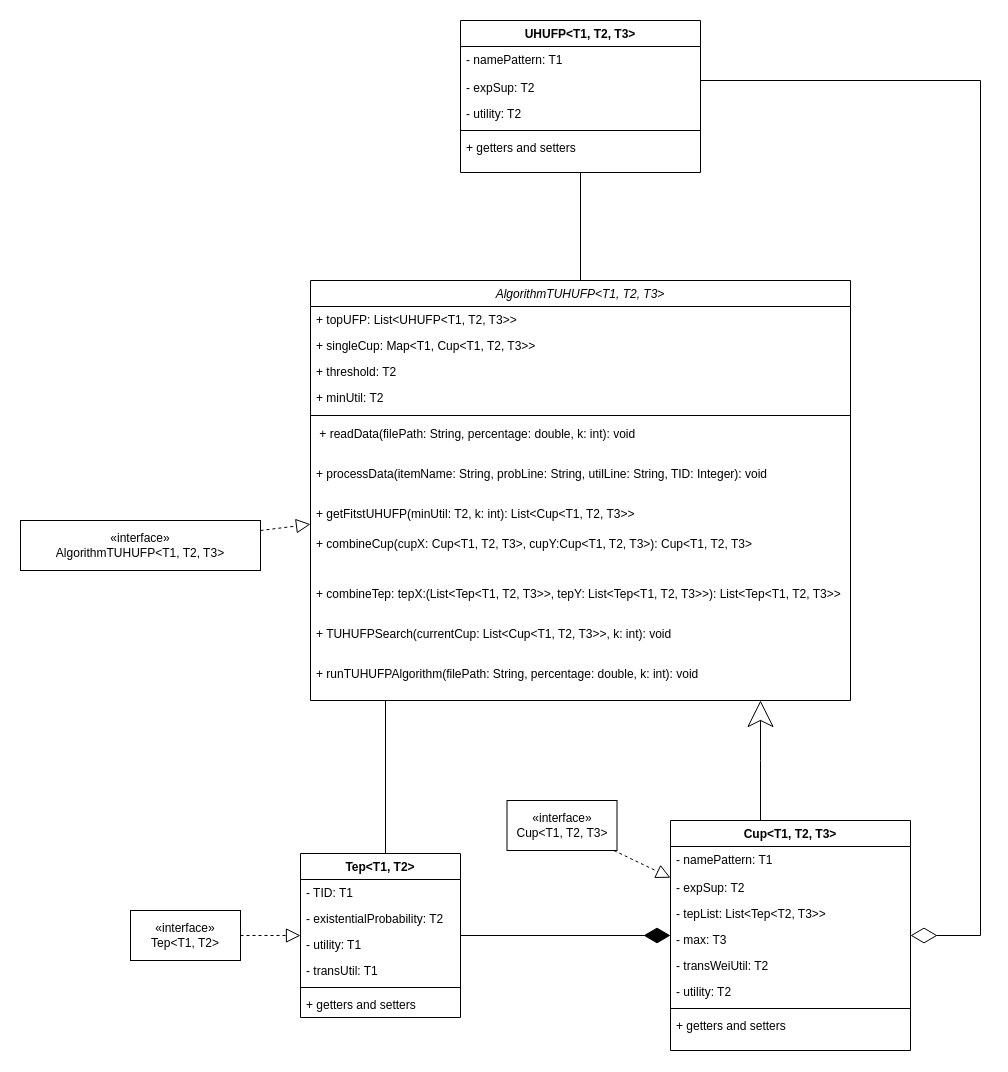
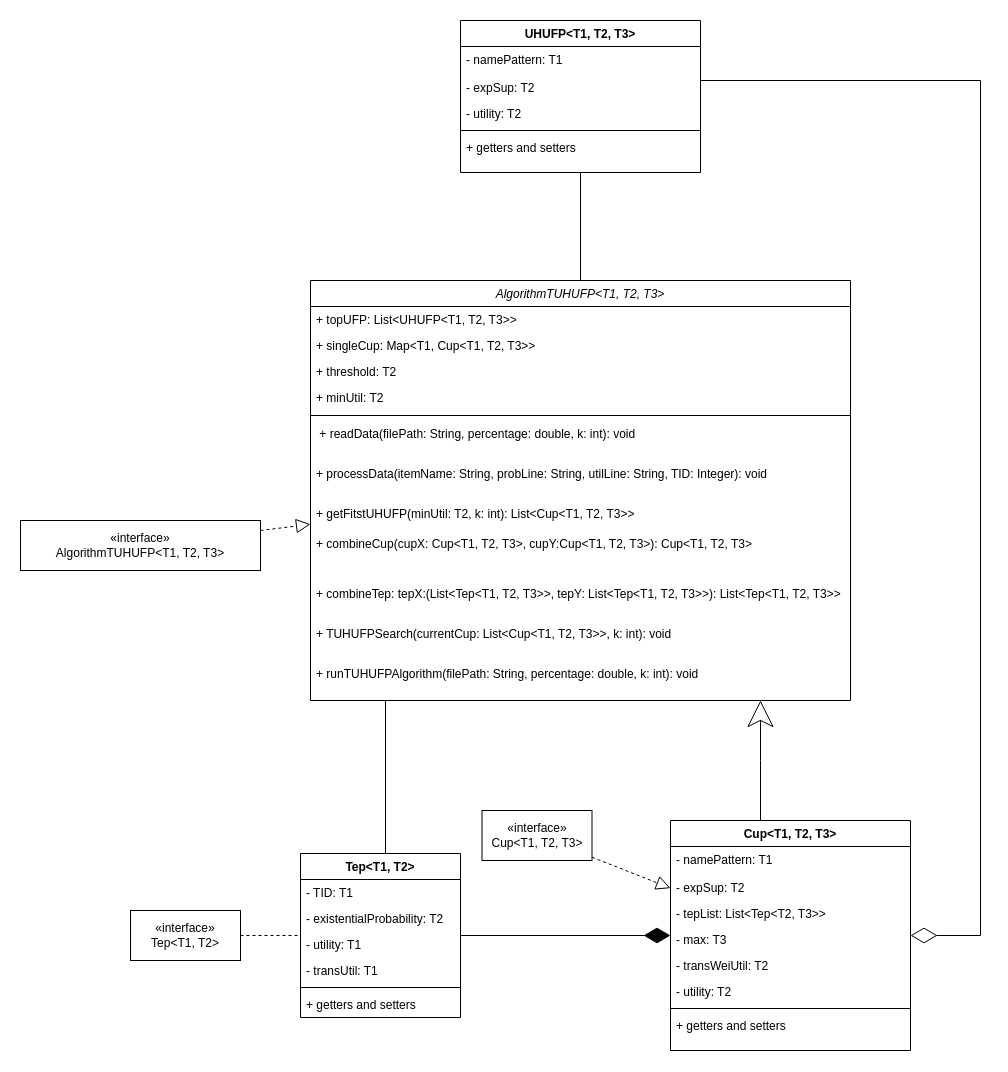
node "«interface» Cup<T1, T2, T3>": moved (562, 826) -> (537, 836)
edge "«interface» Tep<T1, T2>" -> "Tep<T1, T2>": arrowhead block -> none
